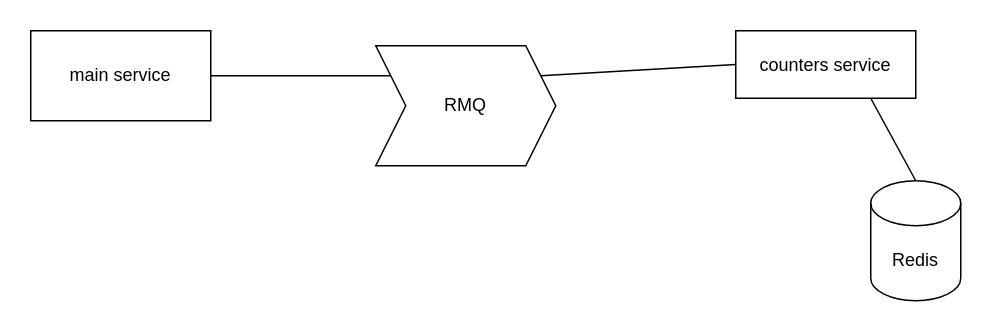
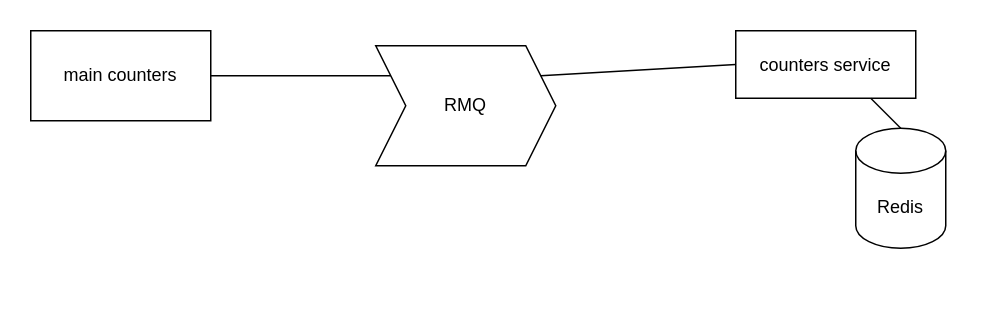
node "main service": label "main service" -> "main counters"
node "Redis": moved (916, 241) -> (901, 188)
